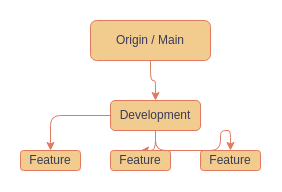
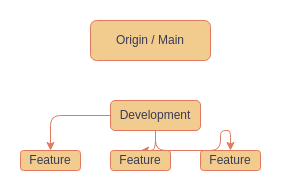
edge "Origin / Main" -> "Development": removed
